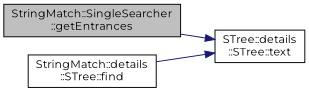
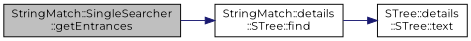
edge "StringMatch::SingleSearcher ::getEntrances" -> "STree::details ::STree::text": now "StringMatch::SingleSearcher ::getEntrances" -> "StringMatch::details ::STree::find"
